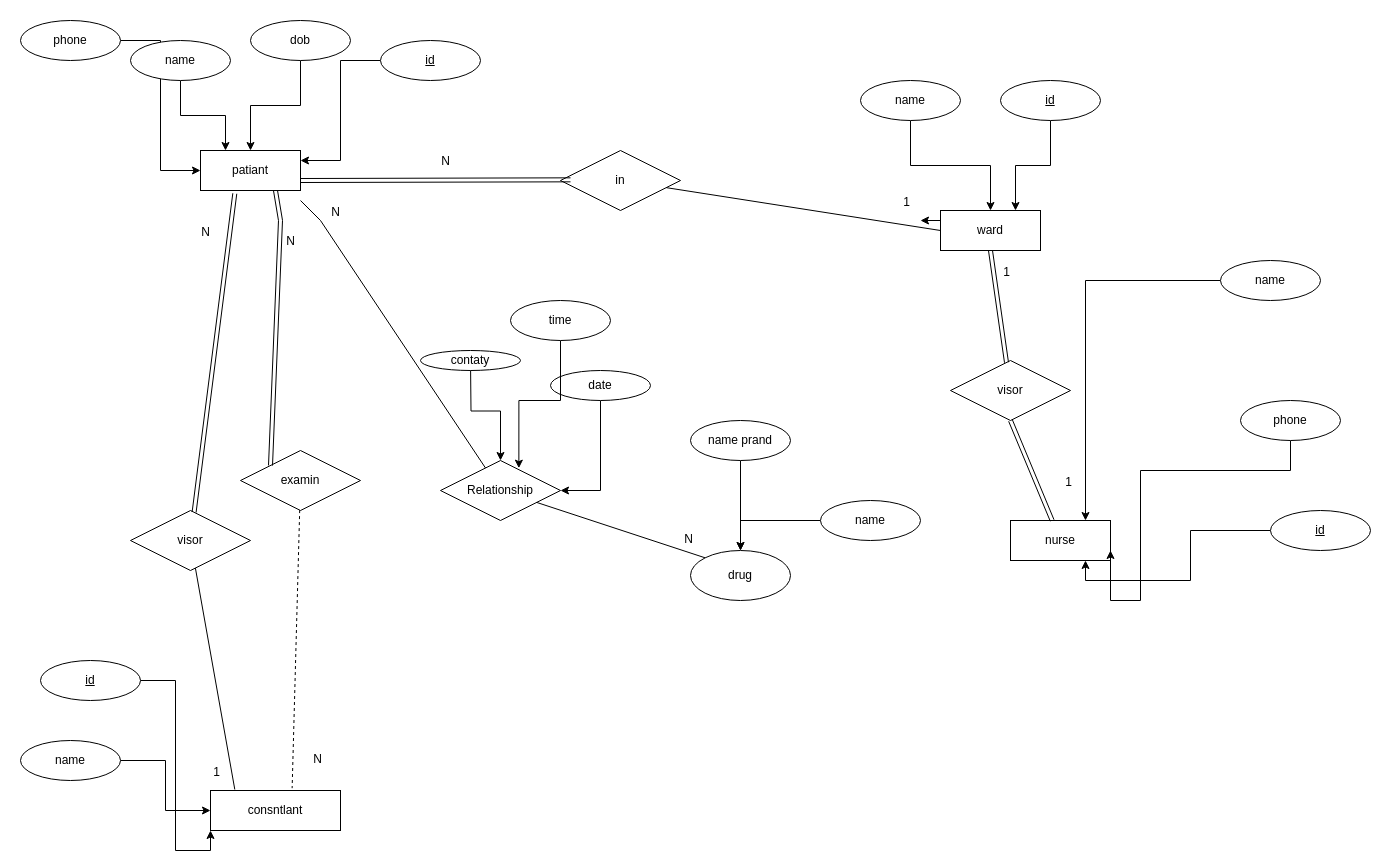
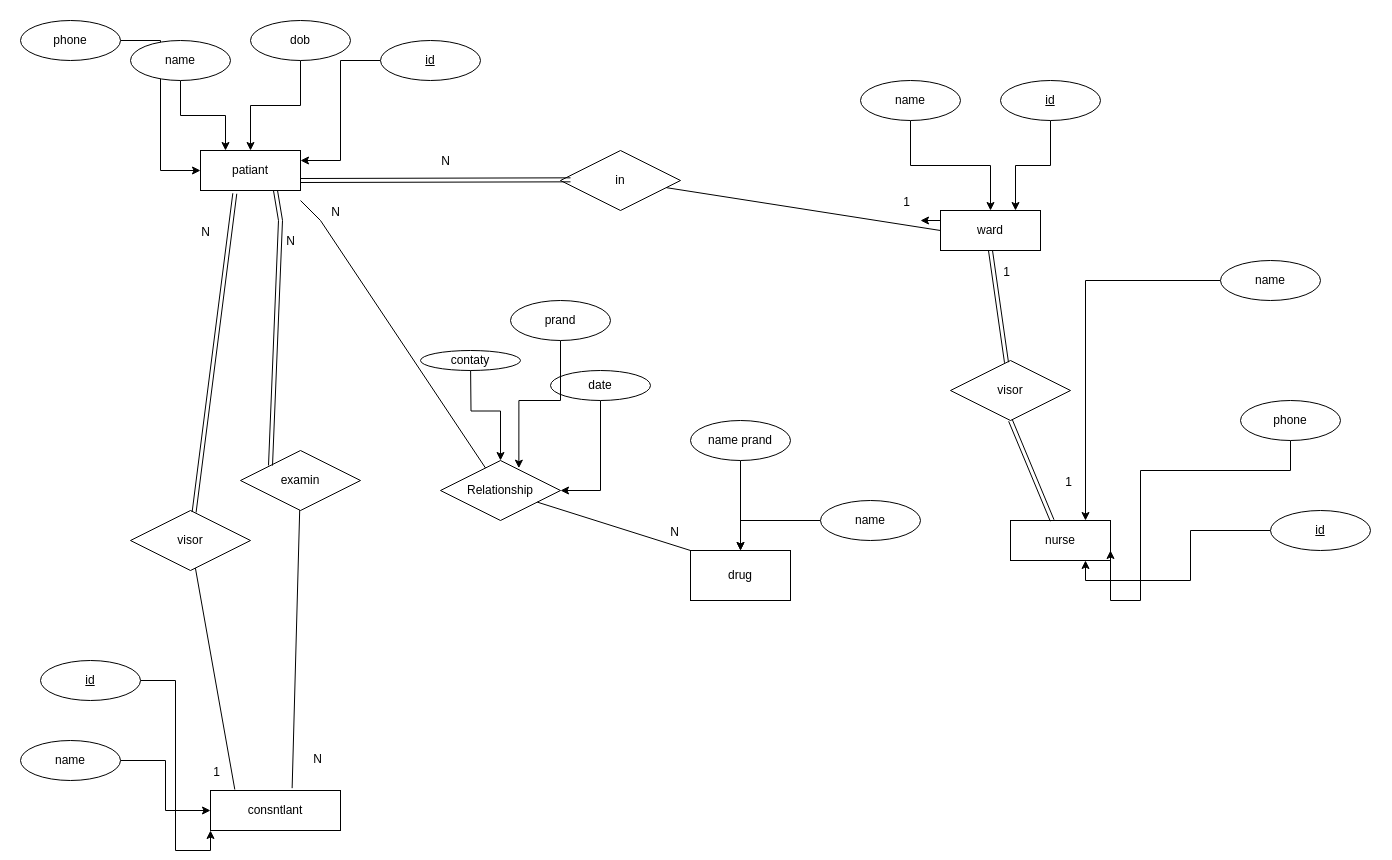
node "time": label "time" -> "prand"
node "drug": shape ellipse -> rectangle
edge "examin" -- "consntlant": style dashed -> solid
